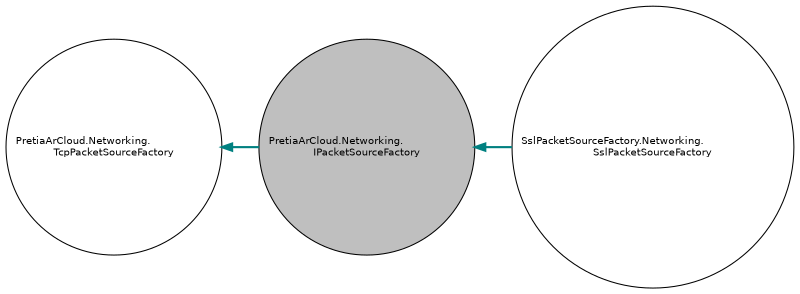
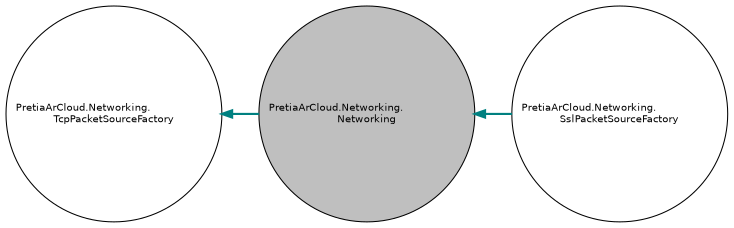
node "PretiaArCloud.Networking. IPacketSourceFactory": label "PretiaArCloud.Networking. IPacketSourceFactory" -> "PretiaArCloud.Networking. Networking"
node "SslPacketSourceFactory.Networking. SslPacketSourceFactory": label "SslPacketSourceFactory.Networking. SslPacketSourceFactory" -> "PretiaArCloud.Networking. SslPacketSourceFactory"
